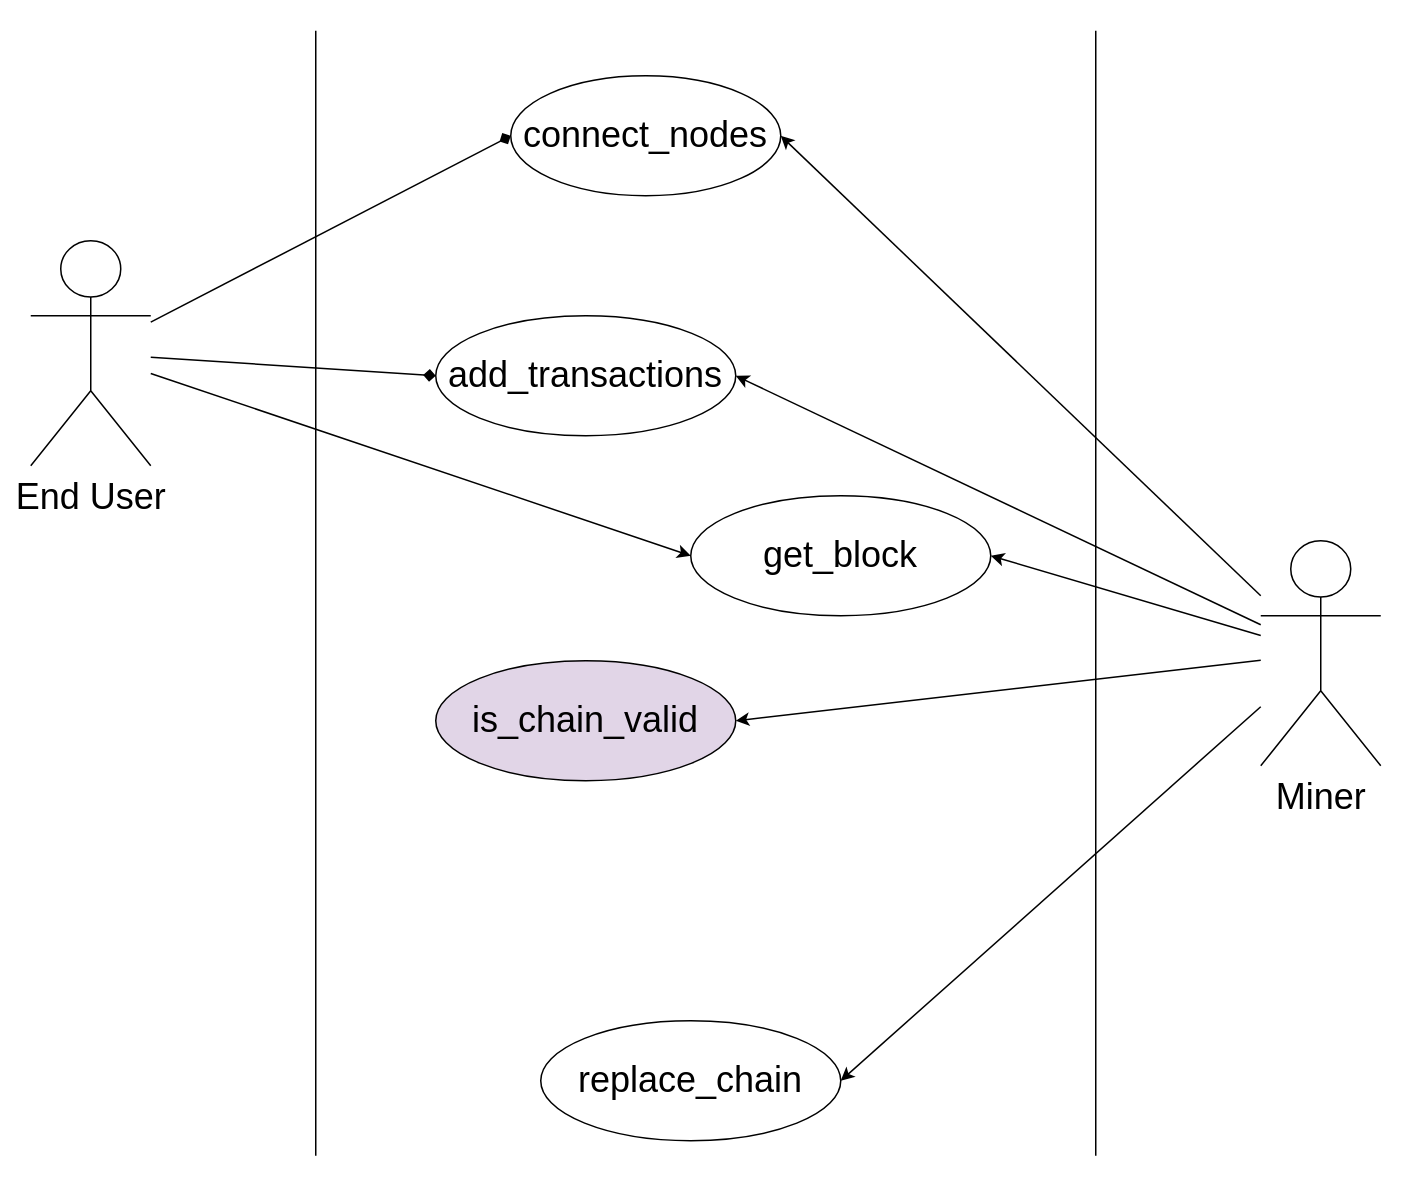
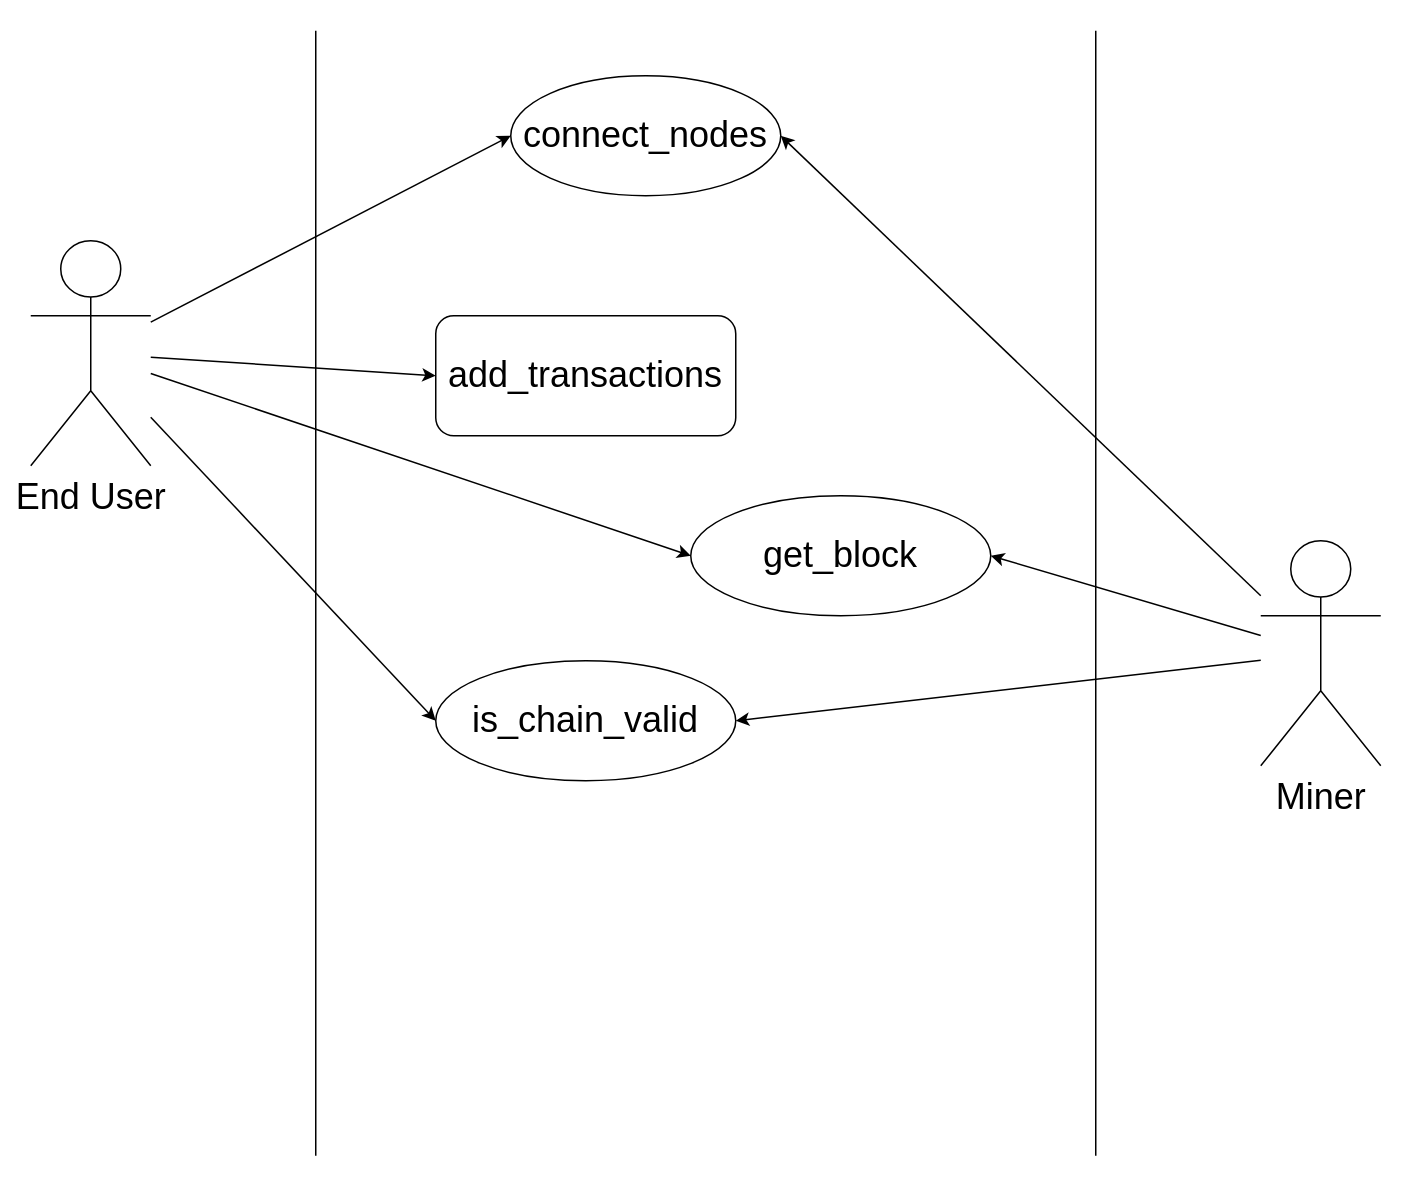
edge "End User" -> "connect_nodes": arrowhead diamond -> classic
edge "End User" -> "add_transactions": arrowhead diamond -> classic
node "add_transactions": shape ellipse -> rounded rectangle
edge "Miner" -> "add_transactions": removed
edge "End User" -> "is_chain_valid": added
node "is_chain_valid": fillcolor #e1d5e7 -> #ffffff
edge "Miner" -> "replace_chain": removed
node "replace_chain": removed
